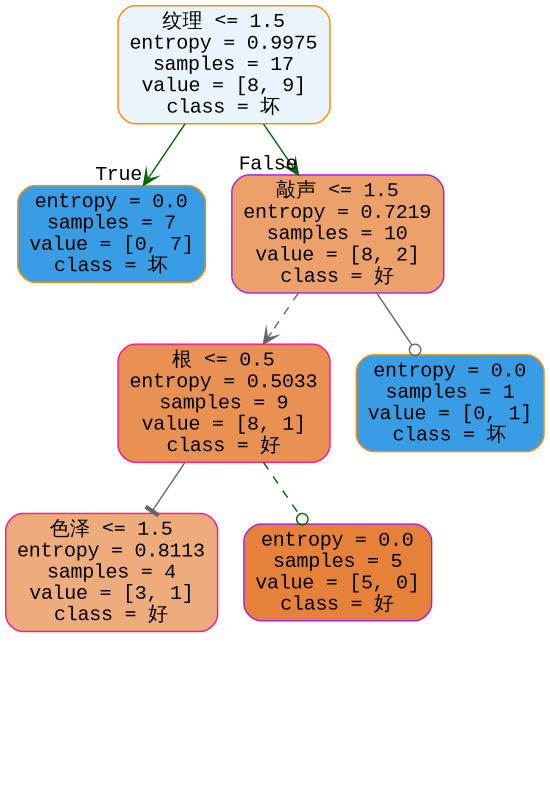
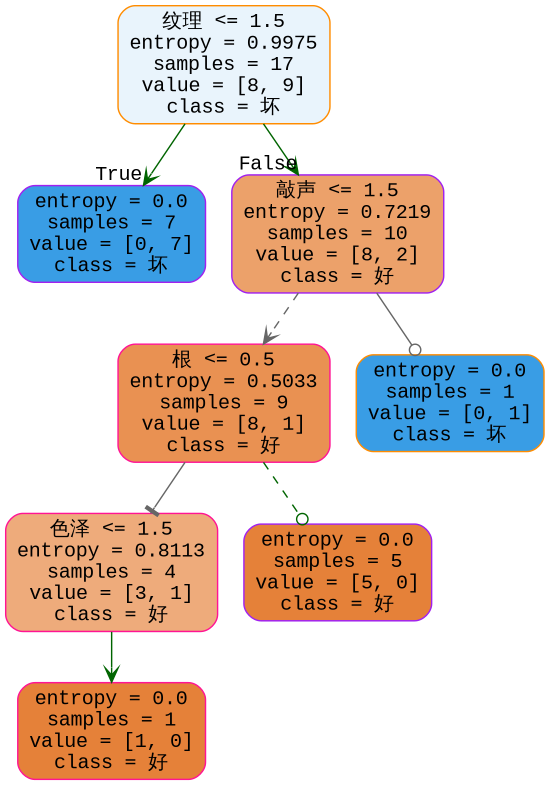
node "entropy = 0.0 samples = 7 value = [0, 7] class = 坏": color darkorange -> purple
node "entropy = 0.0 samples = 1 value = [1, 0] class = 好": added
